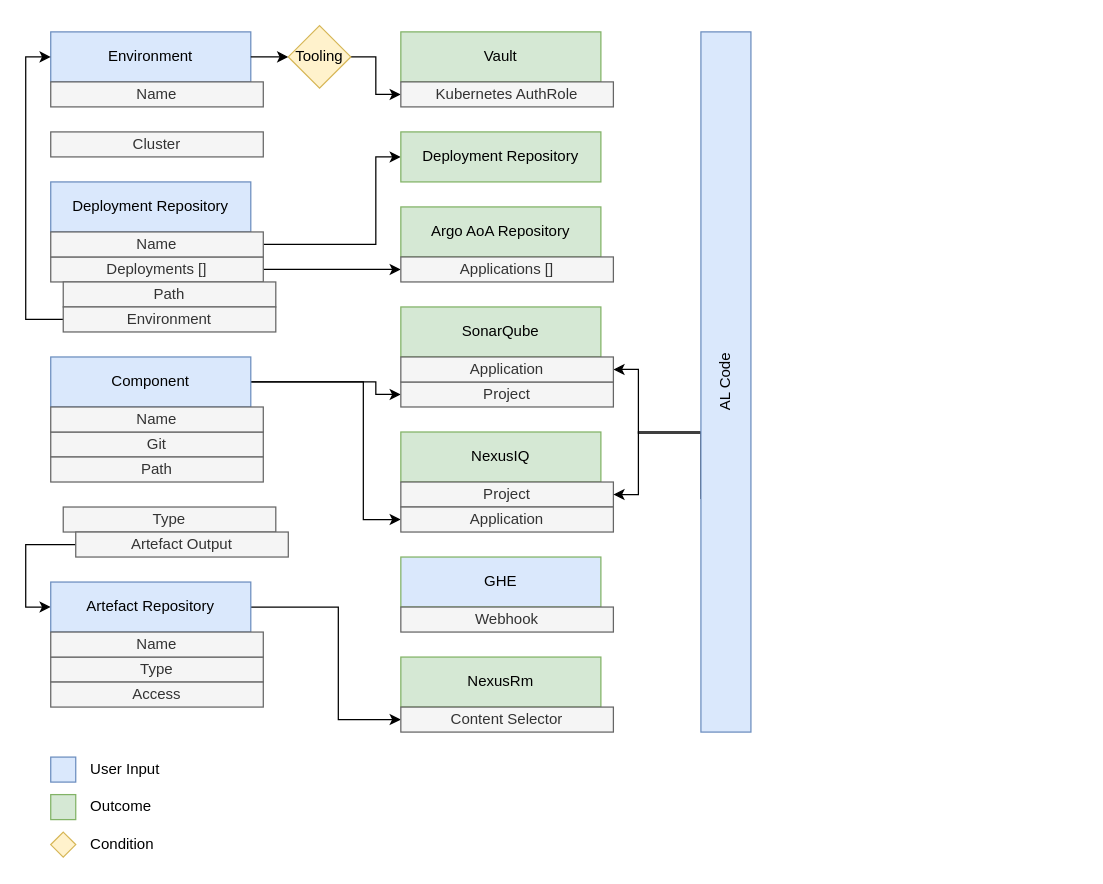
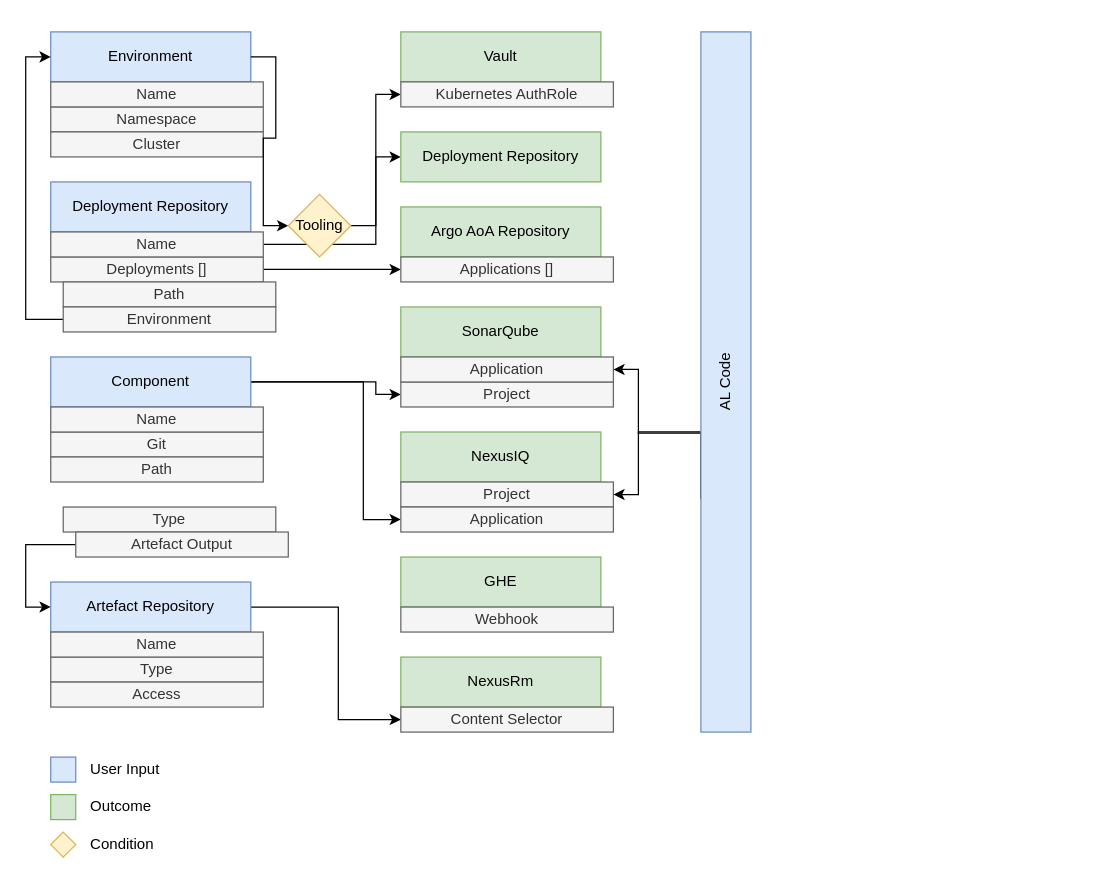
node "Tooling": moved (319, 57) -> (319, 226)
node "Namespace": added
node "GHE": fillcolor #dae8fc -> #d5e8d4
